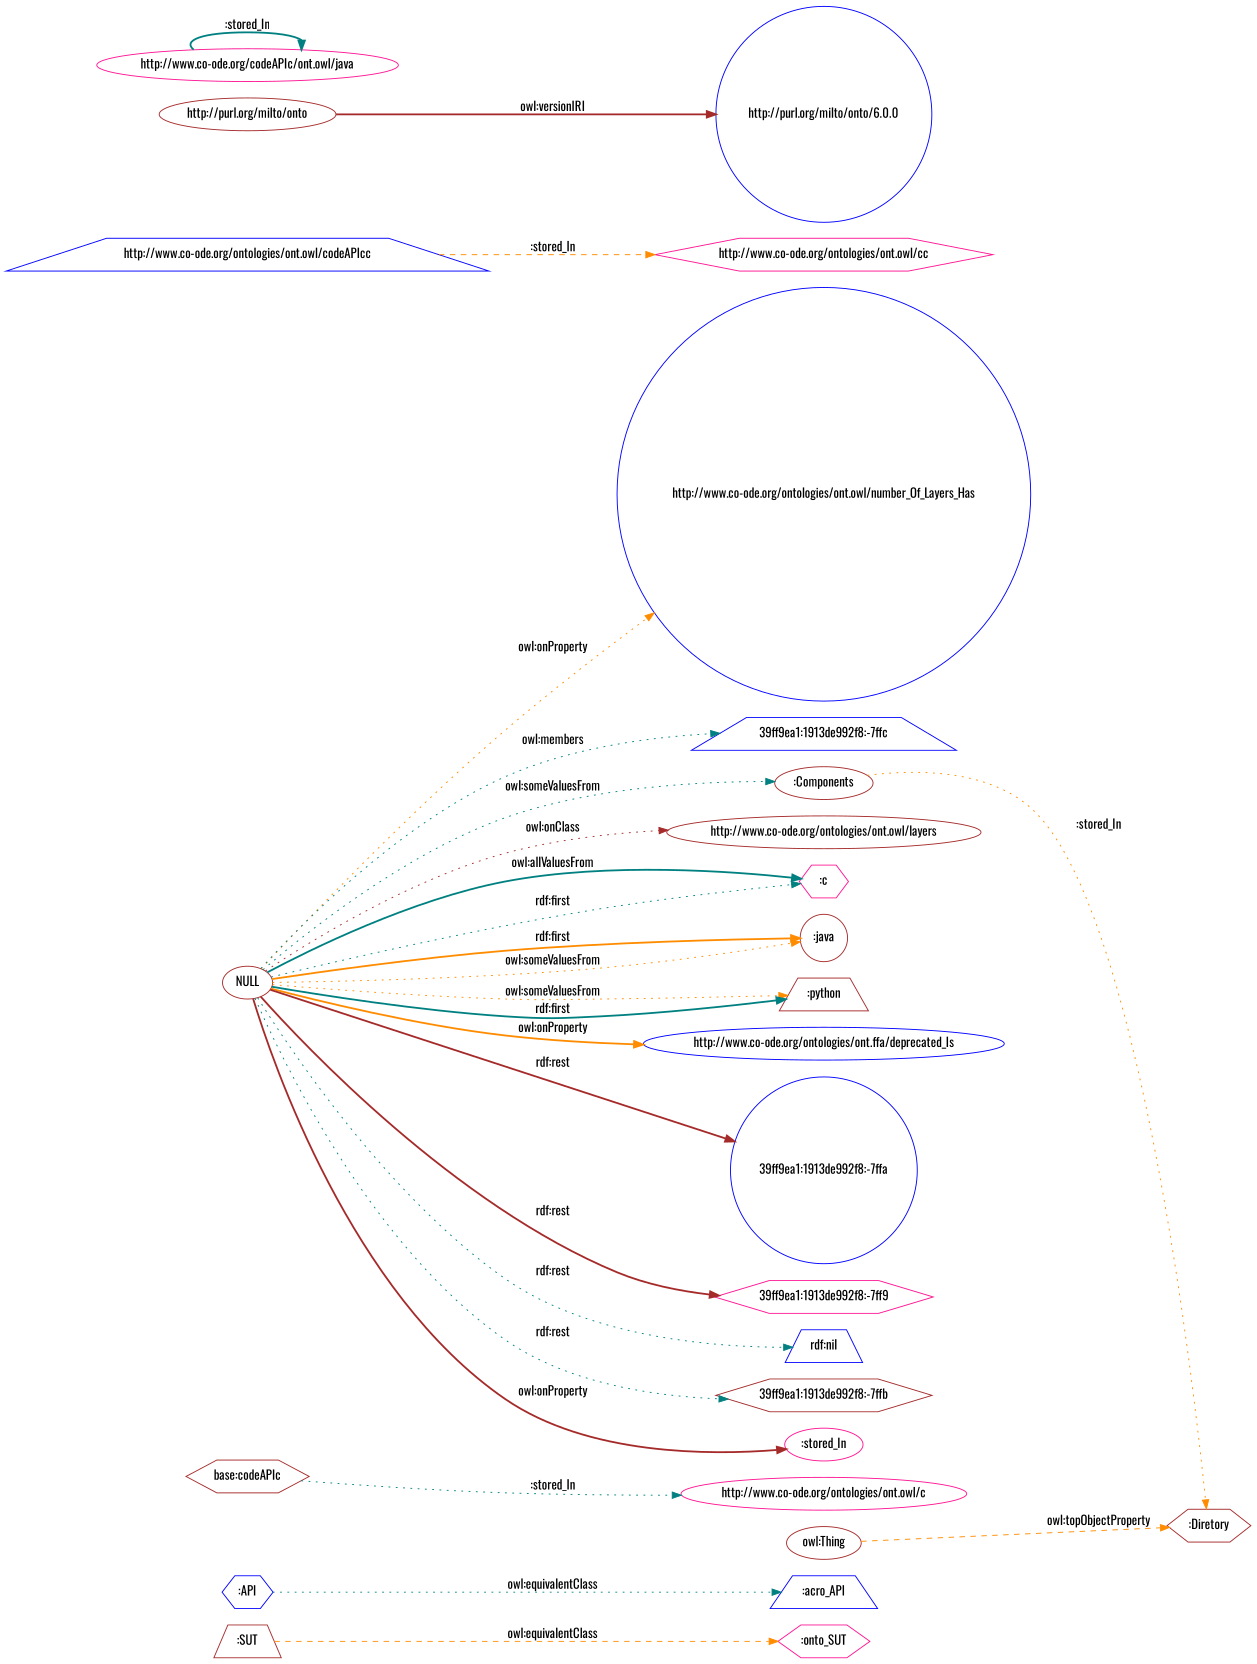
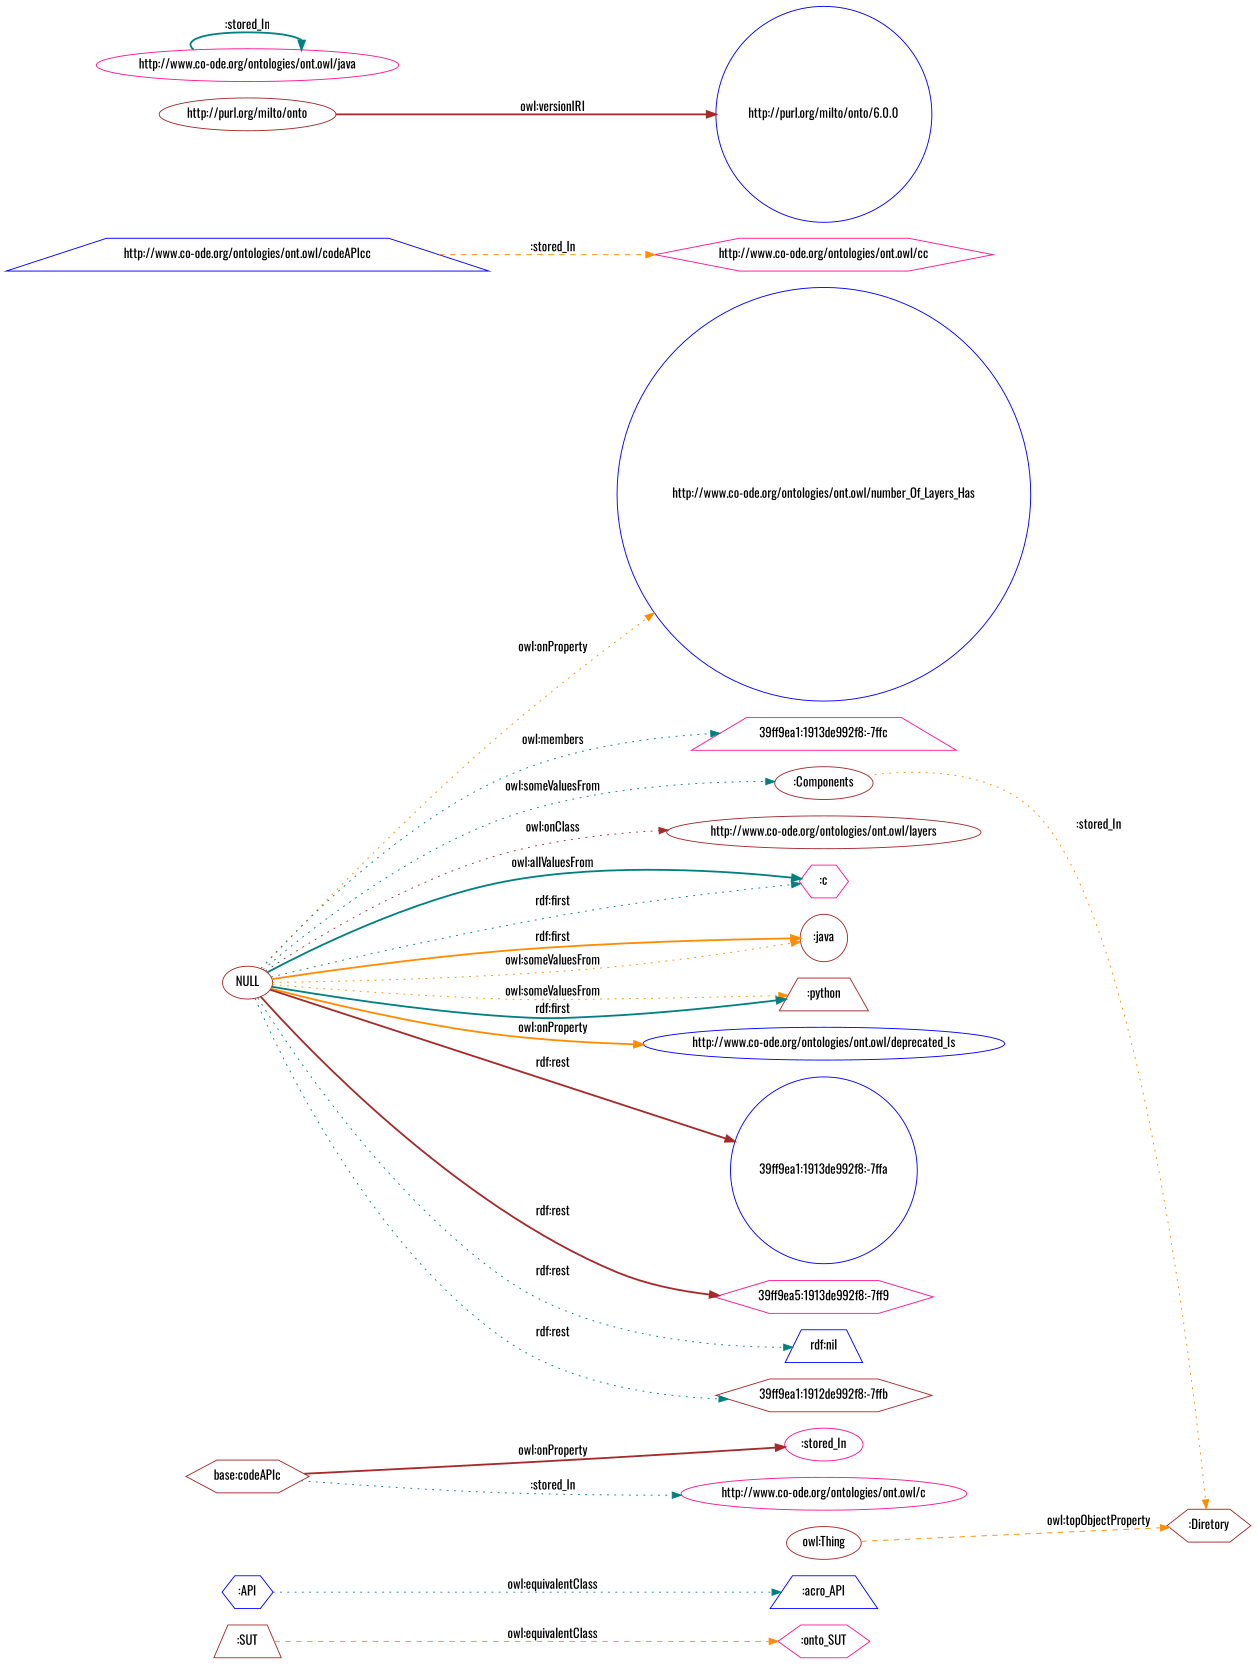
node "http://www.co-ode.org/codeAPIc/ont.owl/java": label "http://www.co-ode.org/codeAPIc/ont.owl/java" -> "http://www.co-ode.org/ontologies/ont.owl/java"
node "39ff9ea1:1913de992f8:-7ffc": color blue -> deeppink
node "http://www.co-ode.org/ontologies/ont.ffa/deprecated_Is": label "http://www.co-ode.org/ontologies/ont.ffa/deprecated_Is" -> "http://www.co-ode.org/ontologies/ont.owl/deprecated_Is"
node "39ff9ea1:1913de992f8:-7ff9": label "39ff9ea1:1913de992f8:-7ff9" -> "39ff9ea5:1913de992f8:-7ff9"
edge "NULL" -> ":stored_In": now "base:codeAPIc" -> ":stored_In"
node "39ff9ea1:1913de992f8:-7ffb": label "39ff9ea1:1913de992f8:-7ffb" -> "39ff9ea1:1912de992f8:-7ffb"
